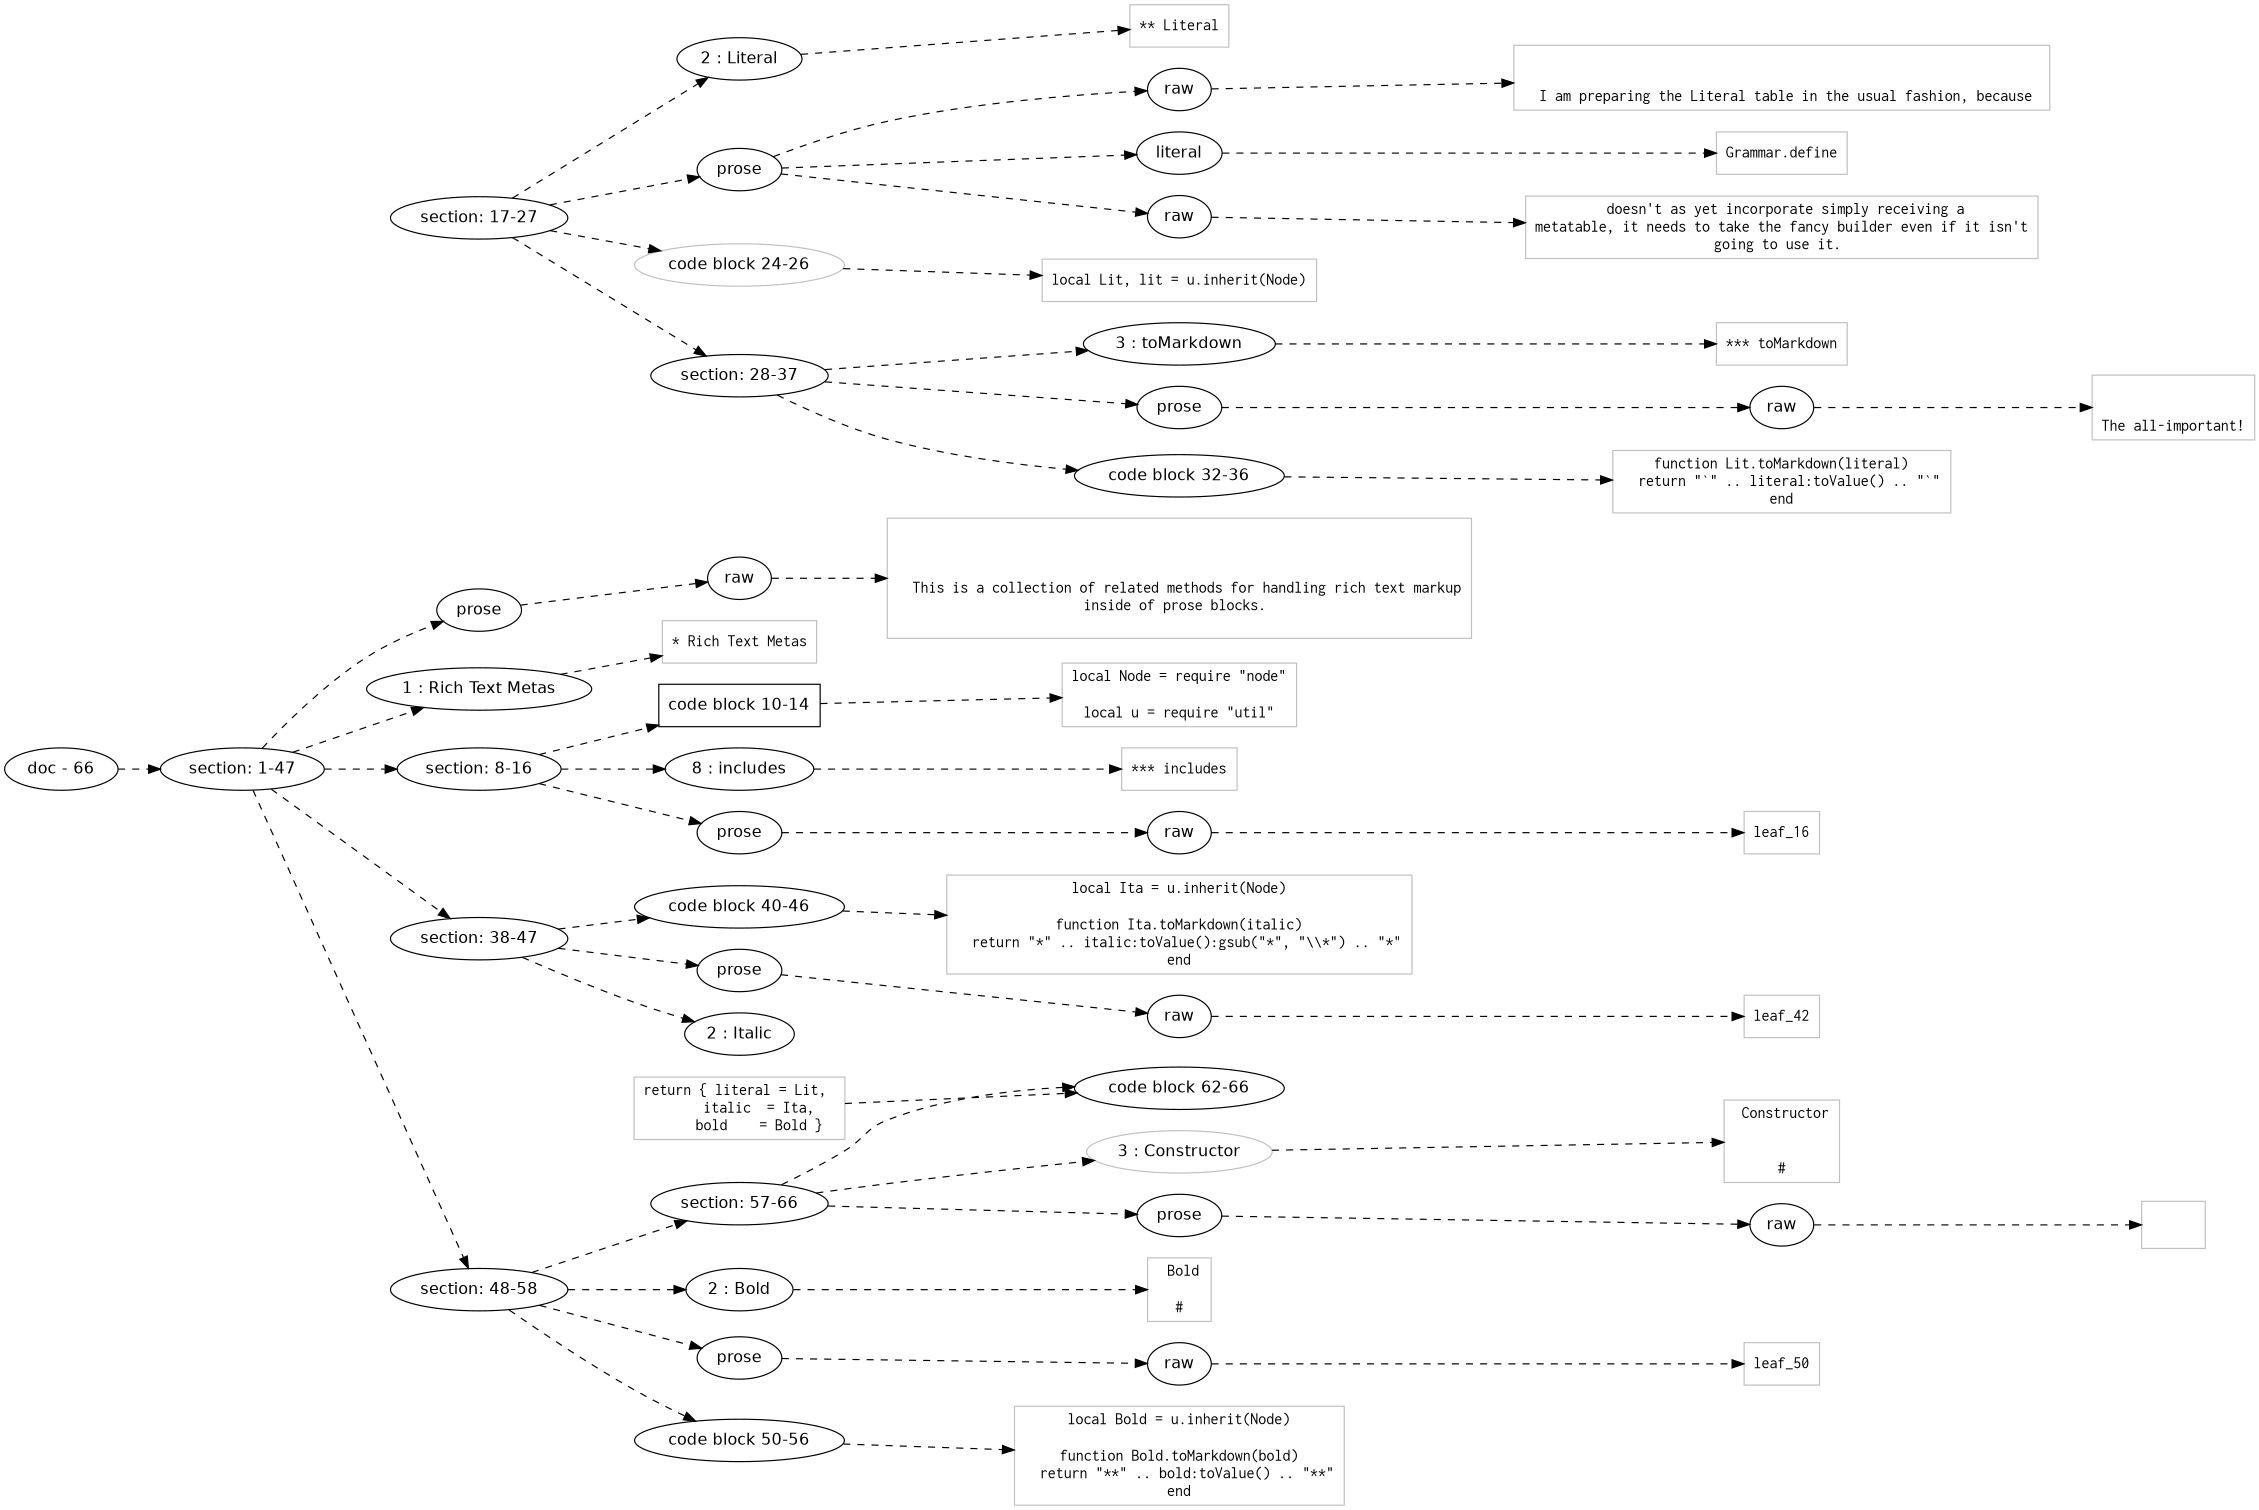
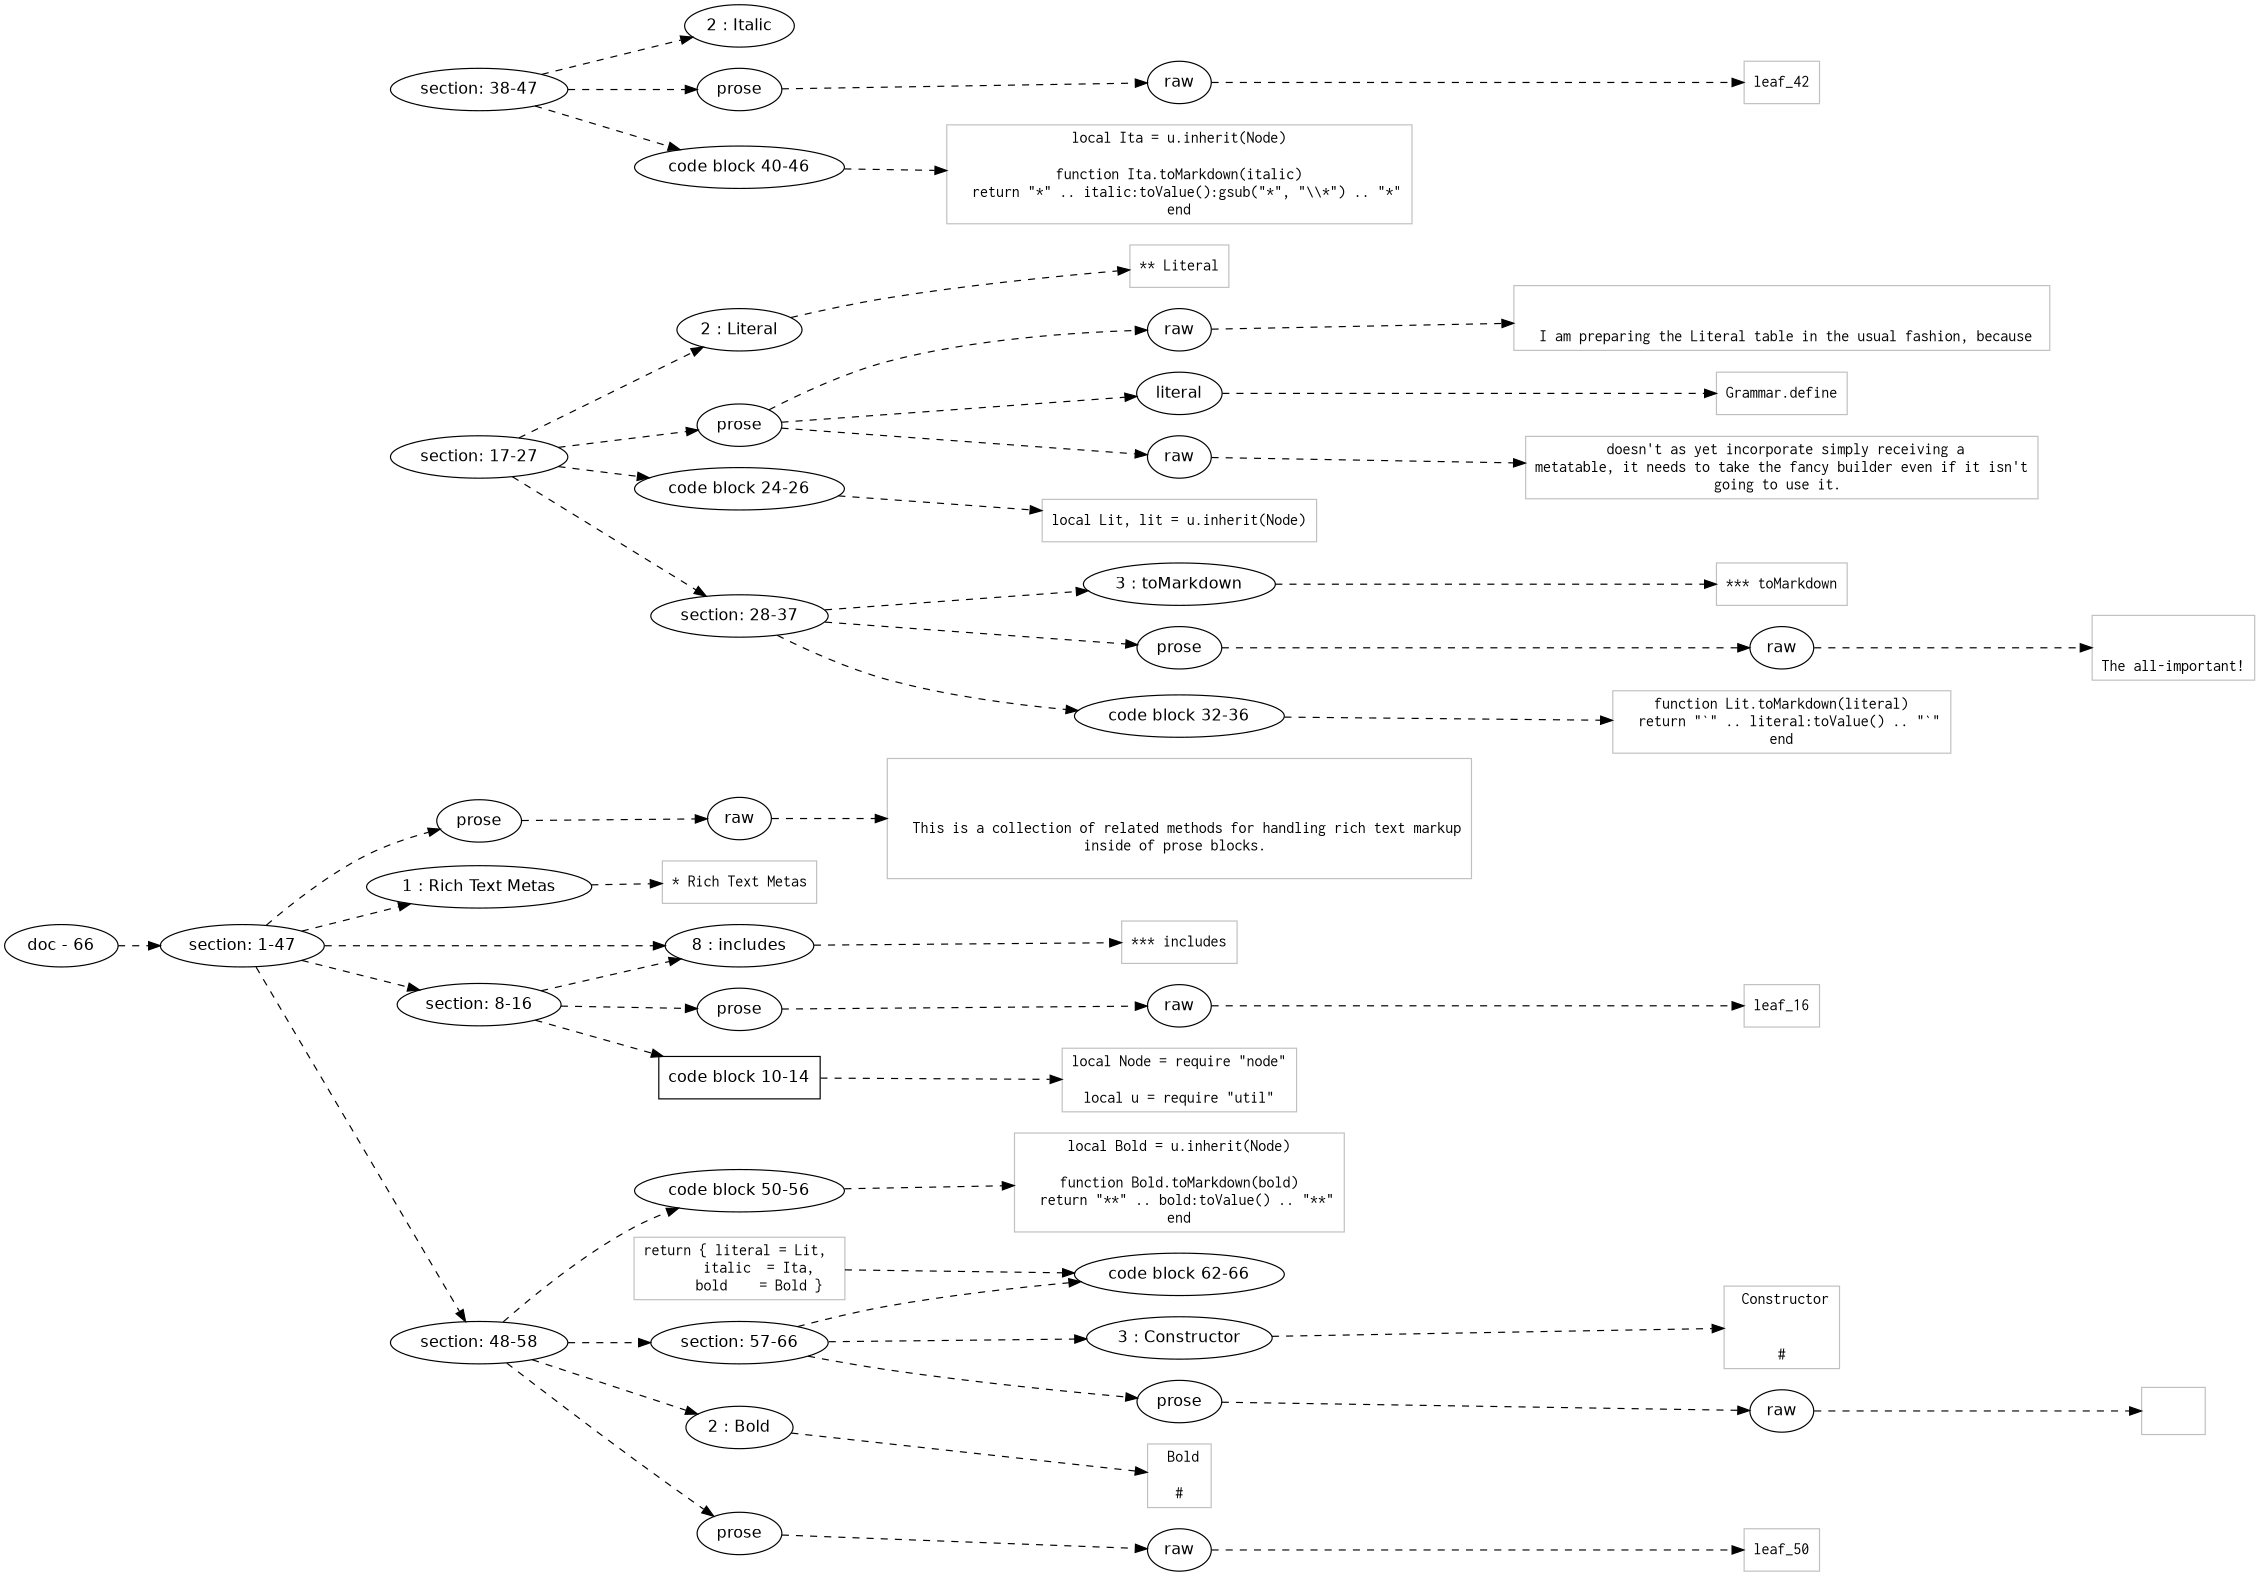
node "code block 24-26": color Gray -> black
edge "section: 1-47" -> "section: 38-47": now "section: 1-47" -> "8 : includes"
node "3 : Constructor": color Gray -> black
